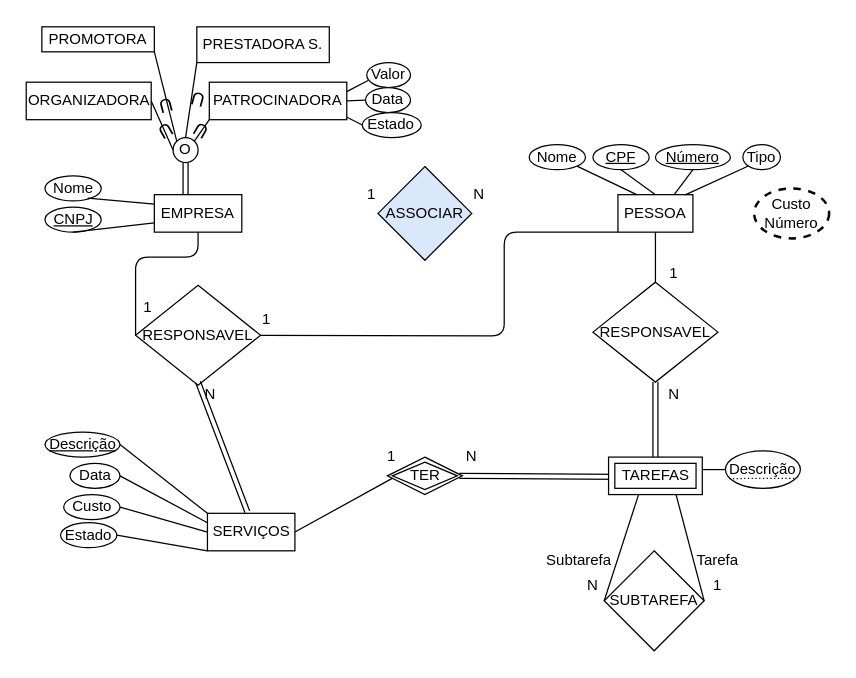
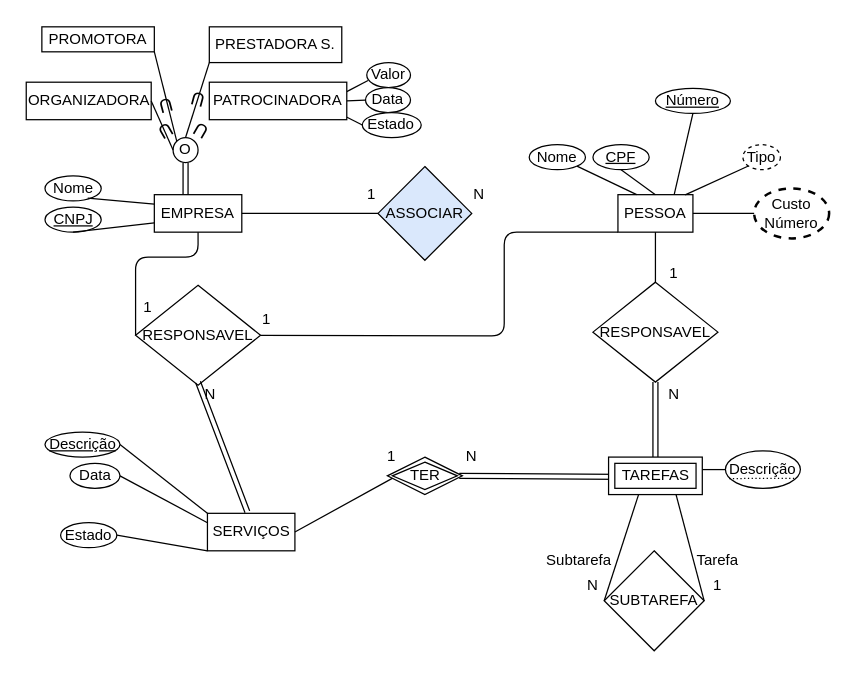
node "PRESTADORA S.": moved (263, 44) -> (276, 44)
edge "PATROCINADORA" -- "O": removed
node "Número": moved (693, 157) -> (693, 101)
node "Tipo": style solid -> dashed
edge "EMPRESA" -- "ASSOCIAR": added
edge "PESSOA" -- "Custo Número": added
node "Custo": removed
edge "Custo" -- "SERVIÇOS": removed
